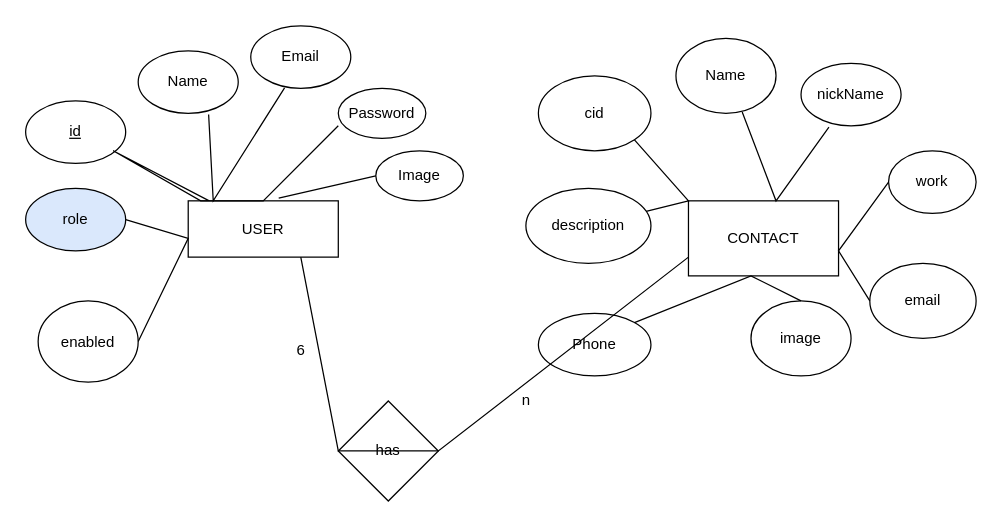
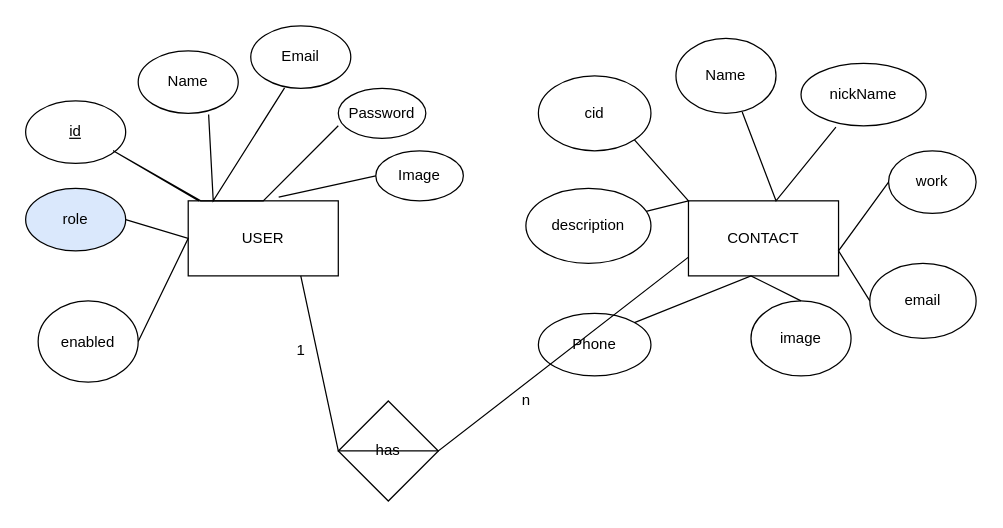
node "nickName": size 100x63 -> 125x63
node "USER": size 150x56 -> 150x75
node "6": label "6" -> "1"
